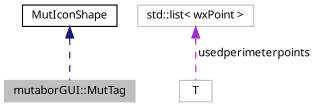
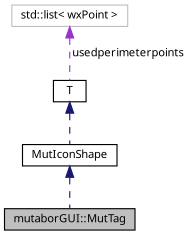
node "mutaborGUI::MutTag": color grey75 -> black
node "T": color grey75 -> black
edge "MutIconShape" -> "T": added
